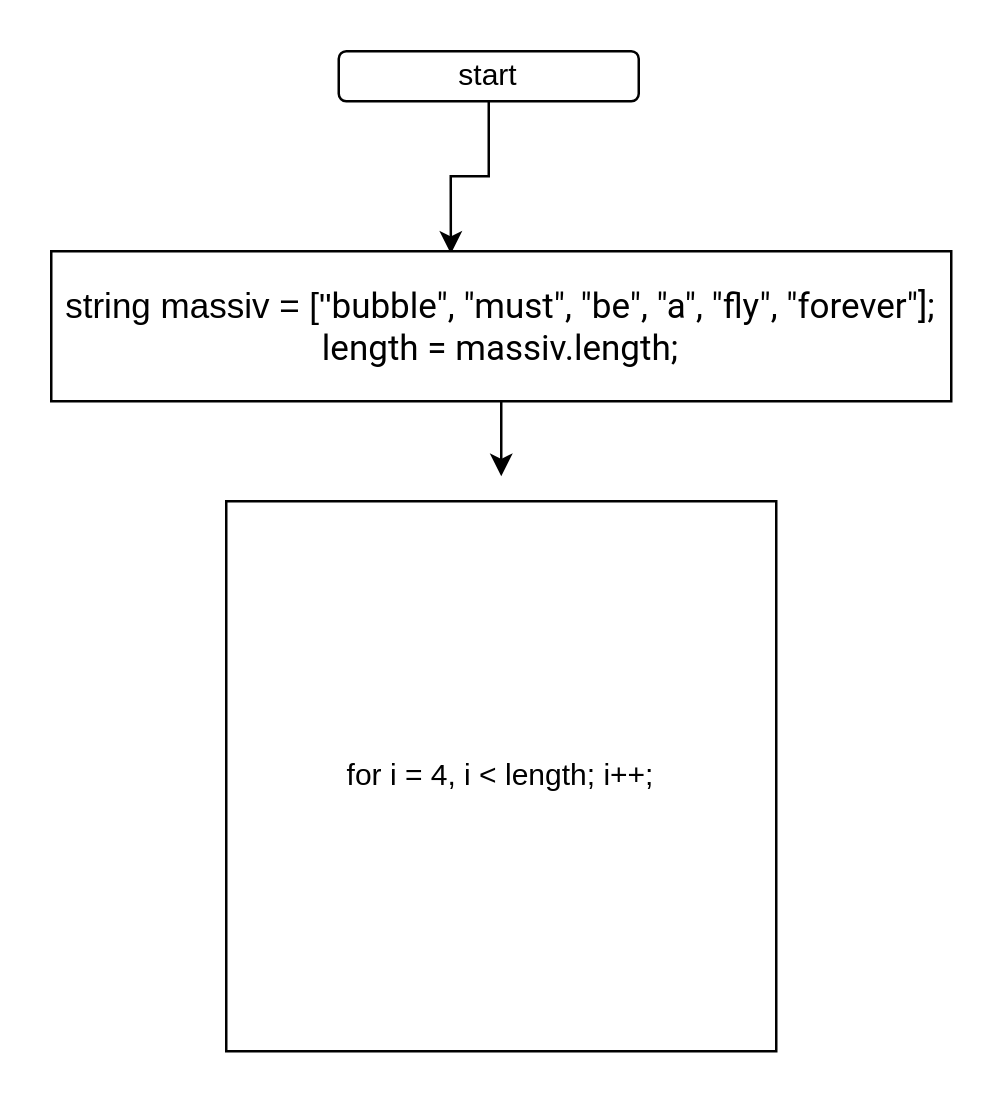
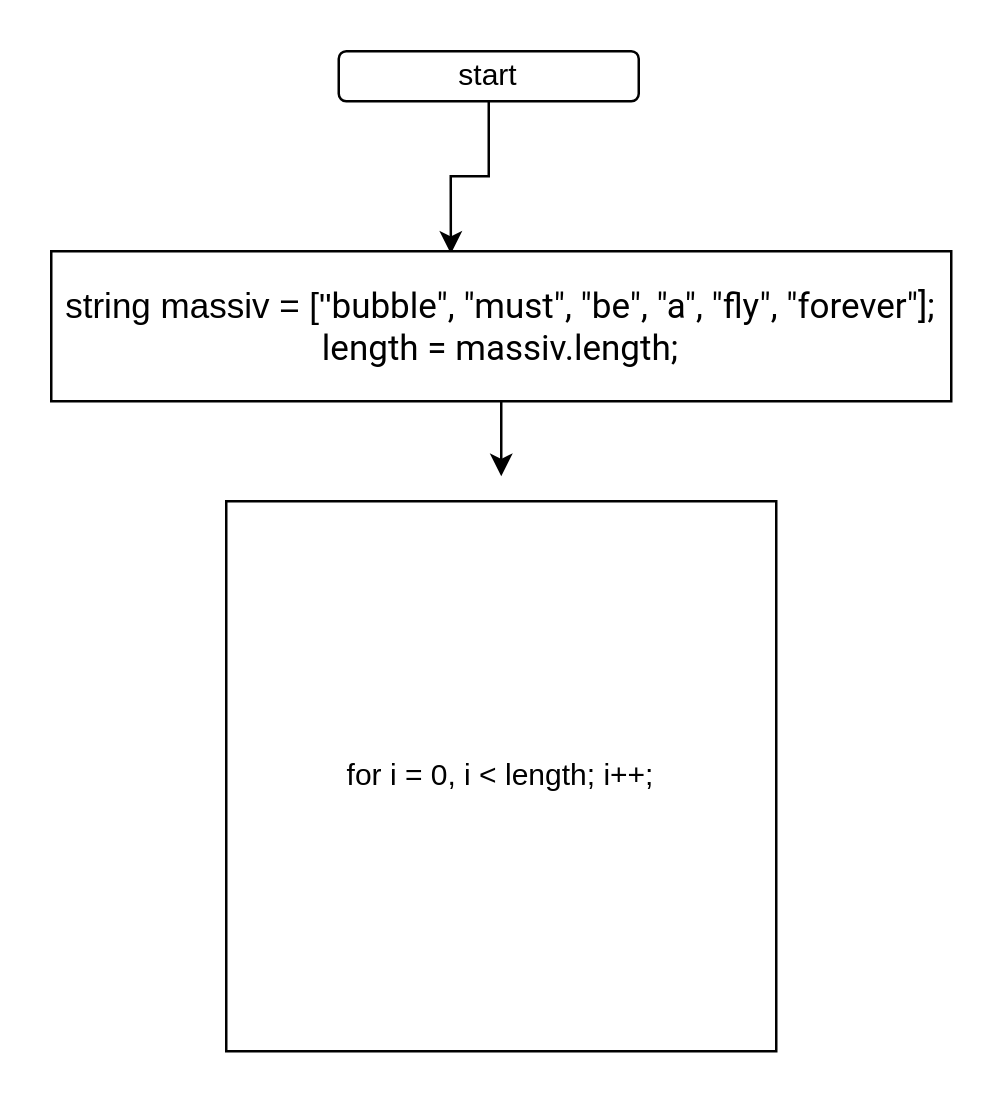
node "for i = 4, i < length; i++;": label "for i = 4, i < length; i++;" -> "for i = 0, i < length; i++;"
